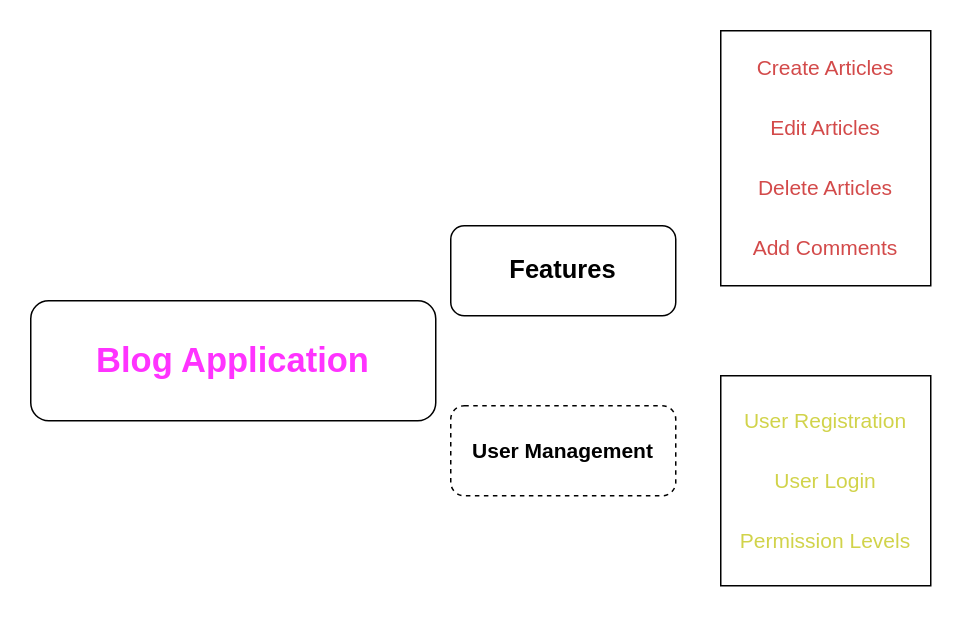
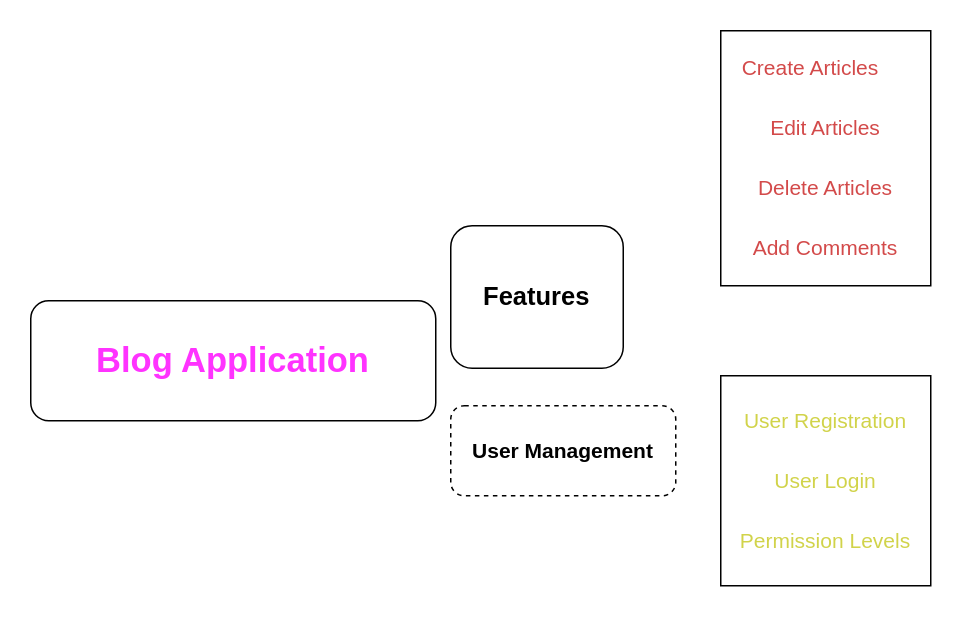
node "Create Articles": moved (826, 68) -> (811, 68)
node "Features": size 225x90 -> 173x143
